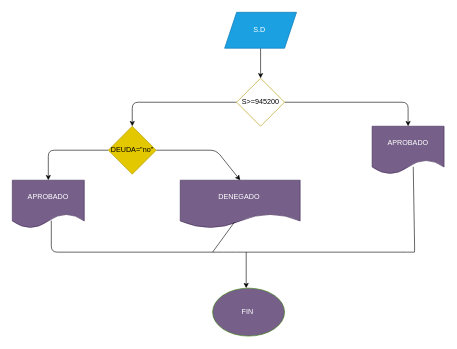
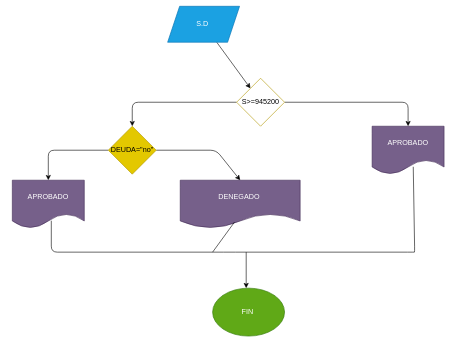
node "S.D": moved (261, 30) -> (204, 24)
node "FIN": fillcolor #76608a -> #60a917
